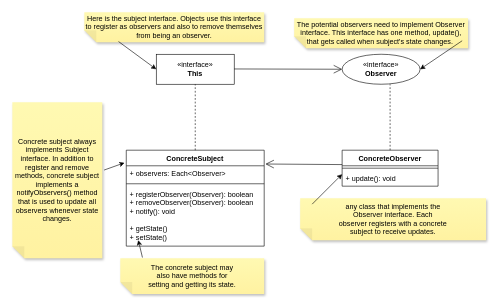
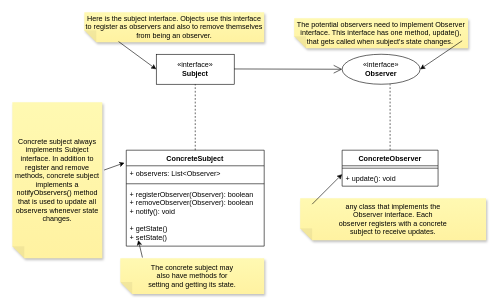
node "«interface» This": label "«interface» This" -> "«interface» Subject"
edge "ConcreteObserver" -> "ConcreteSubject": removed
node "+ observers: Each<Observer>": label "+ observers: Each<Observer>" -> "+ observers: List<Observer>"
